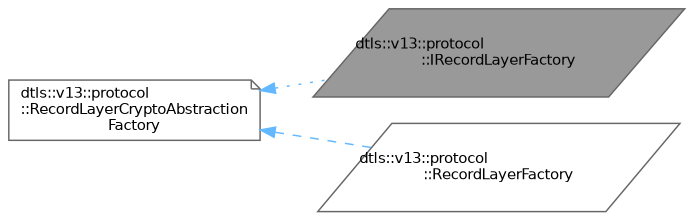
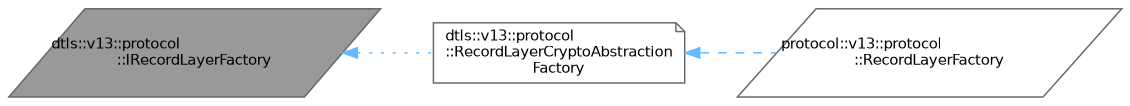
edge "dtls::v13::protocol ::IRecordLayerFactory" -> "dtls::v13::protocol ::RecordLayerCryptoAbstraction Factory": reversed
node "dtls::v13::protocol ::RecordLayerFactory": label "dtls::v13::protocol ::RecordLayerFactory" -> "protocol::v13::protocol ::RecordLayerFactory"
